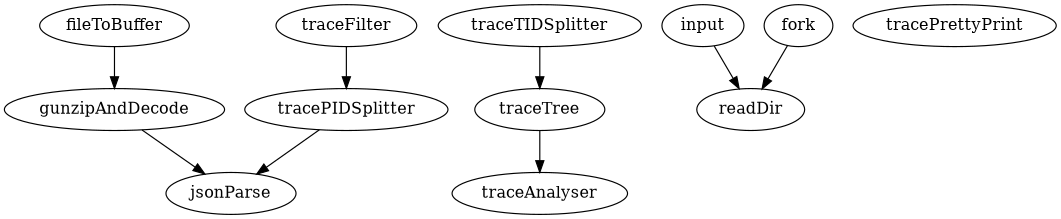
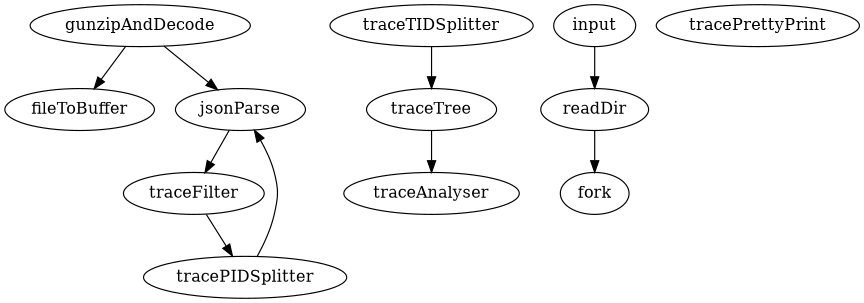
edge "fileToBuffer" -> "gunzipAndDecode": reversed
edge "fork" -> "readDir": reversed
edge "jsonParse" -> "traceFilter": added
